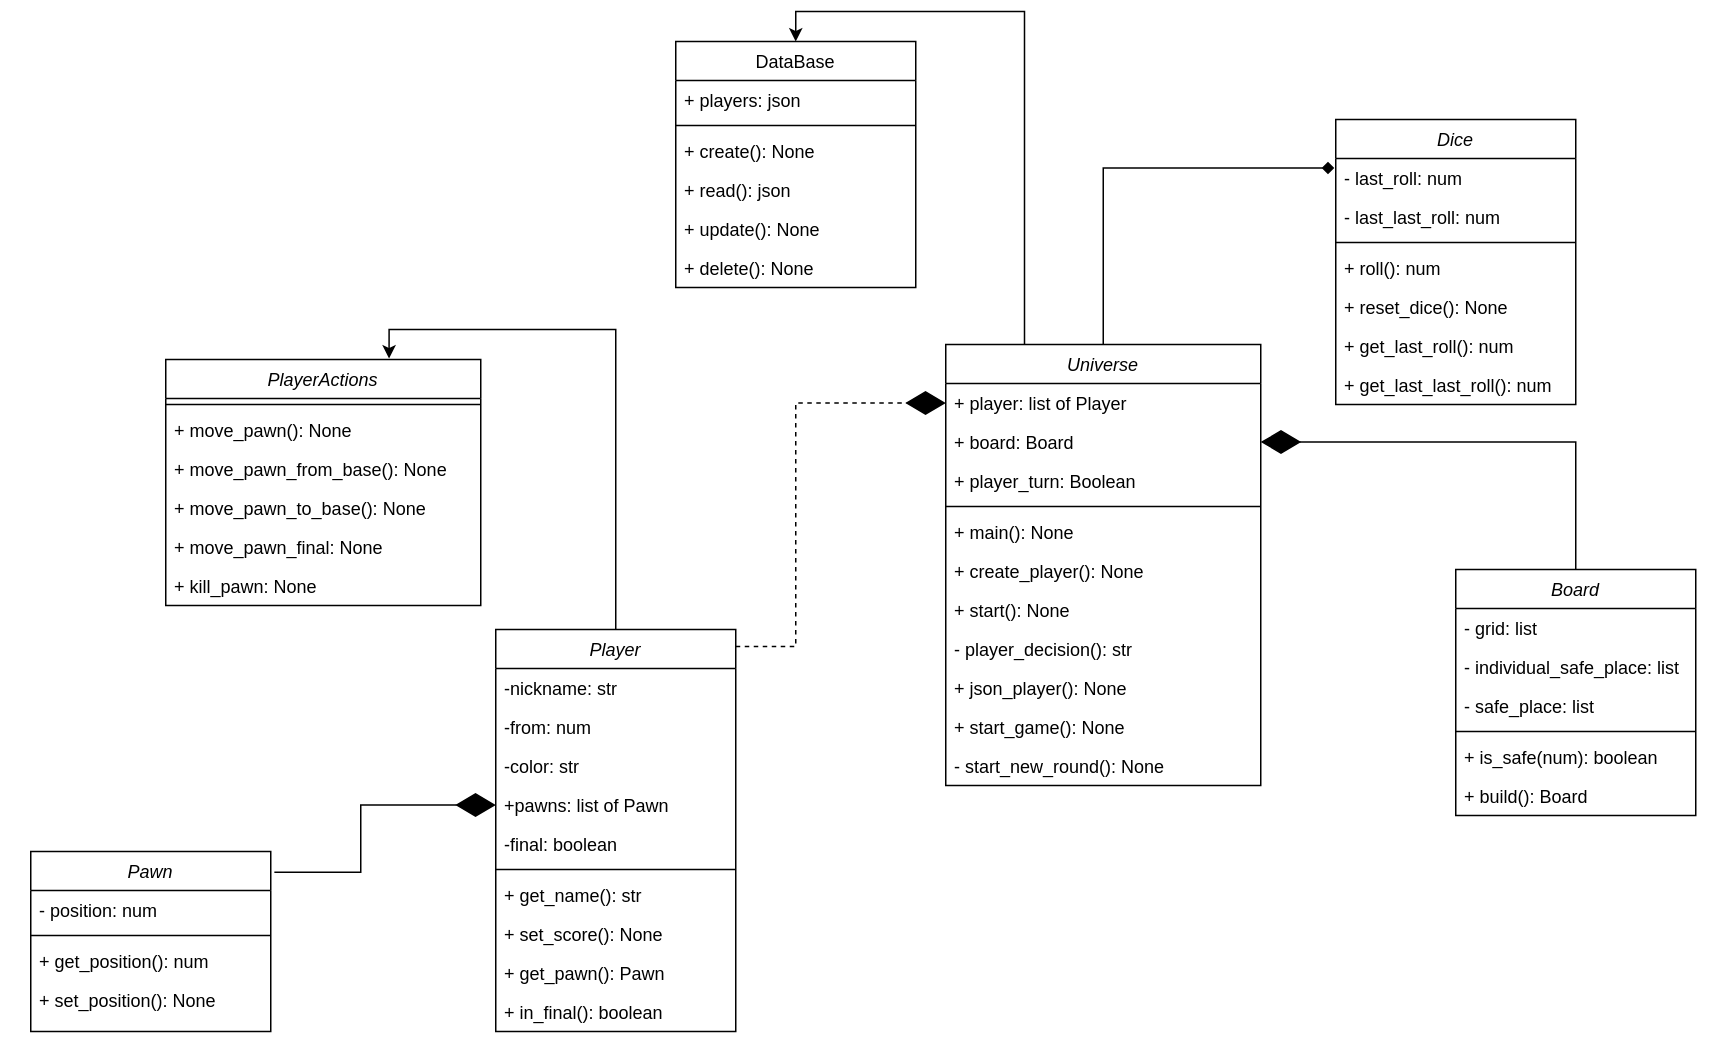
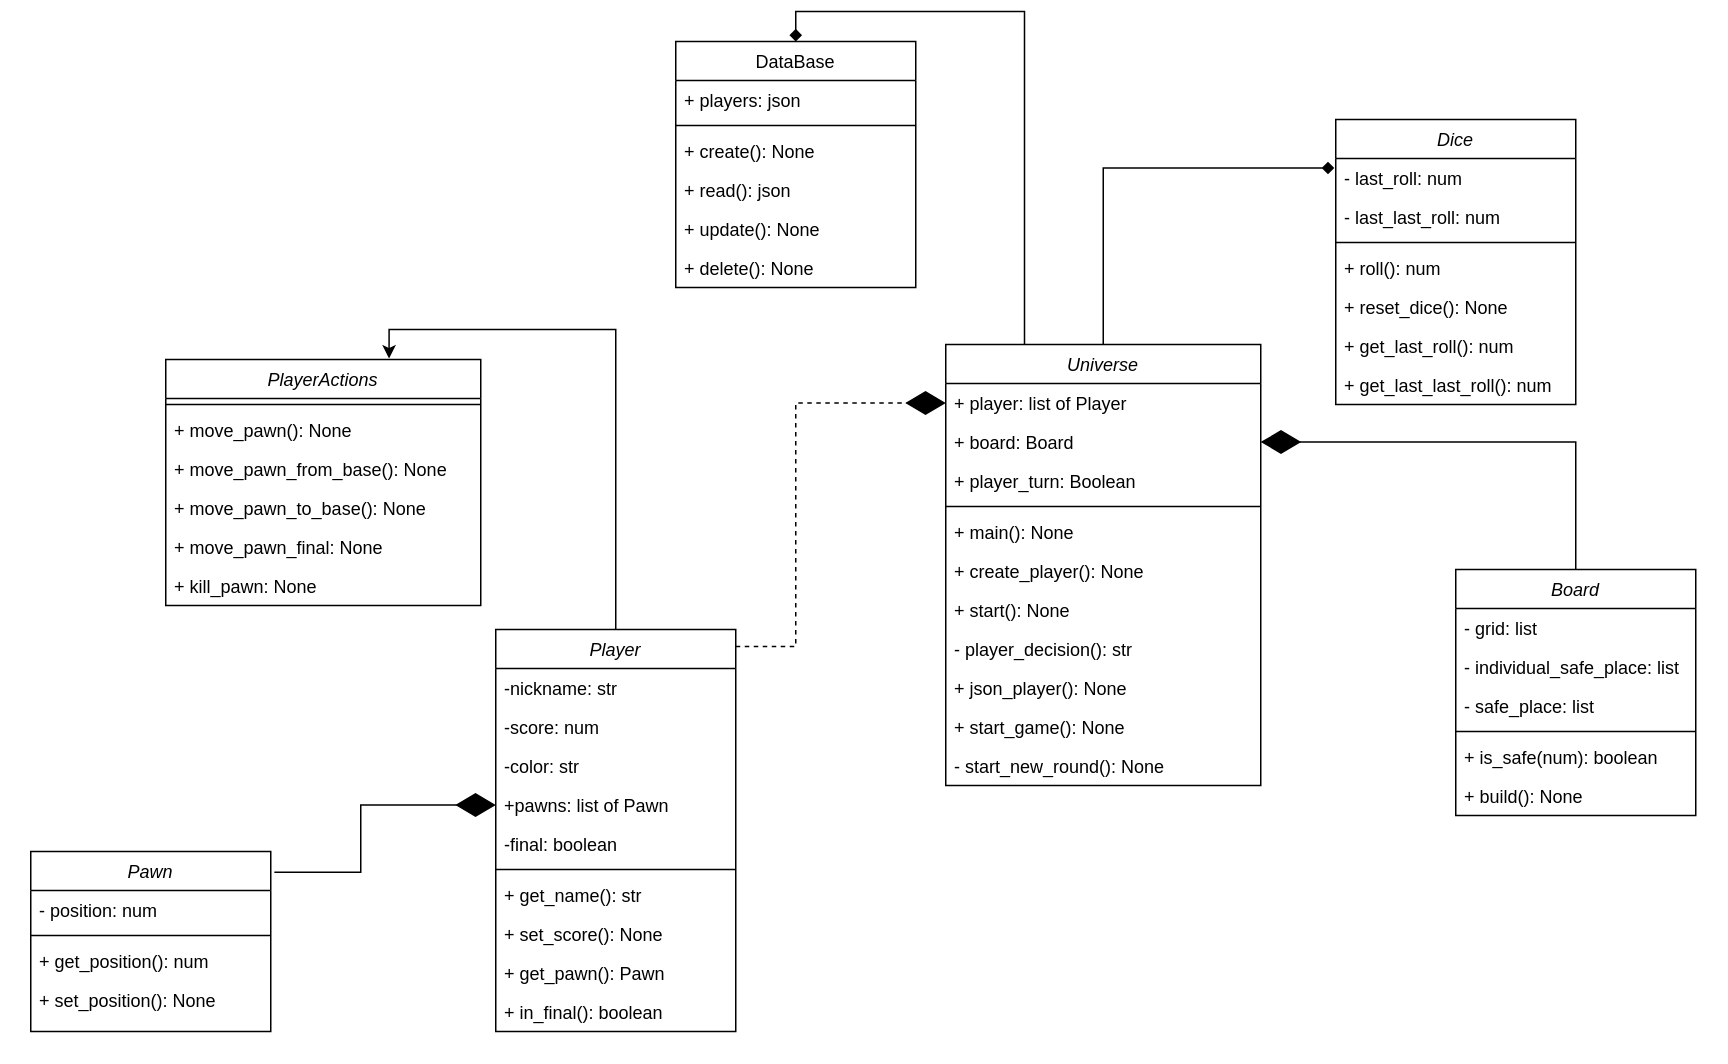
edge "Universe" -> "DataBase": arrowhead classic -> diamond
node "-from: num": label "-from: num" -> "-score: num"
node "+ build(): Board": label "+ build(): Board" -> "+ build(): None"
